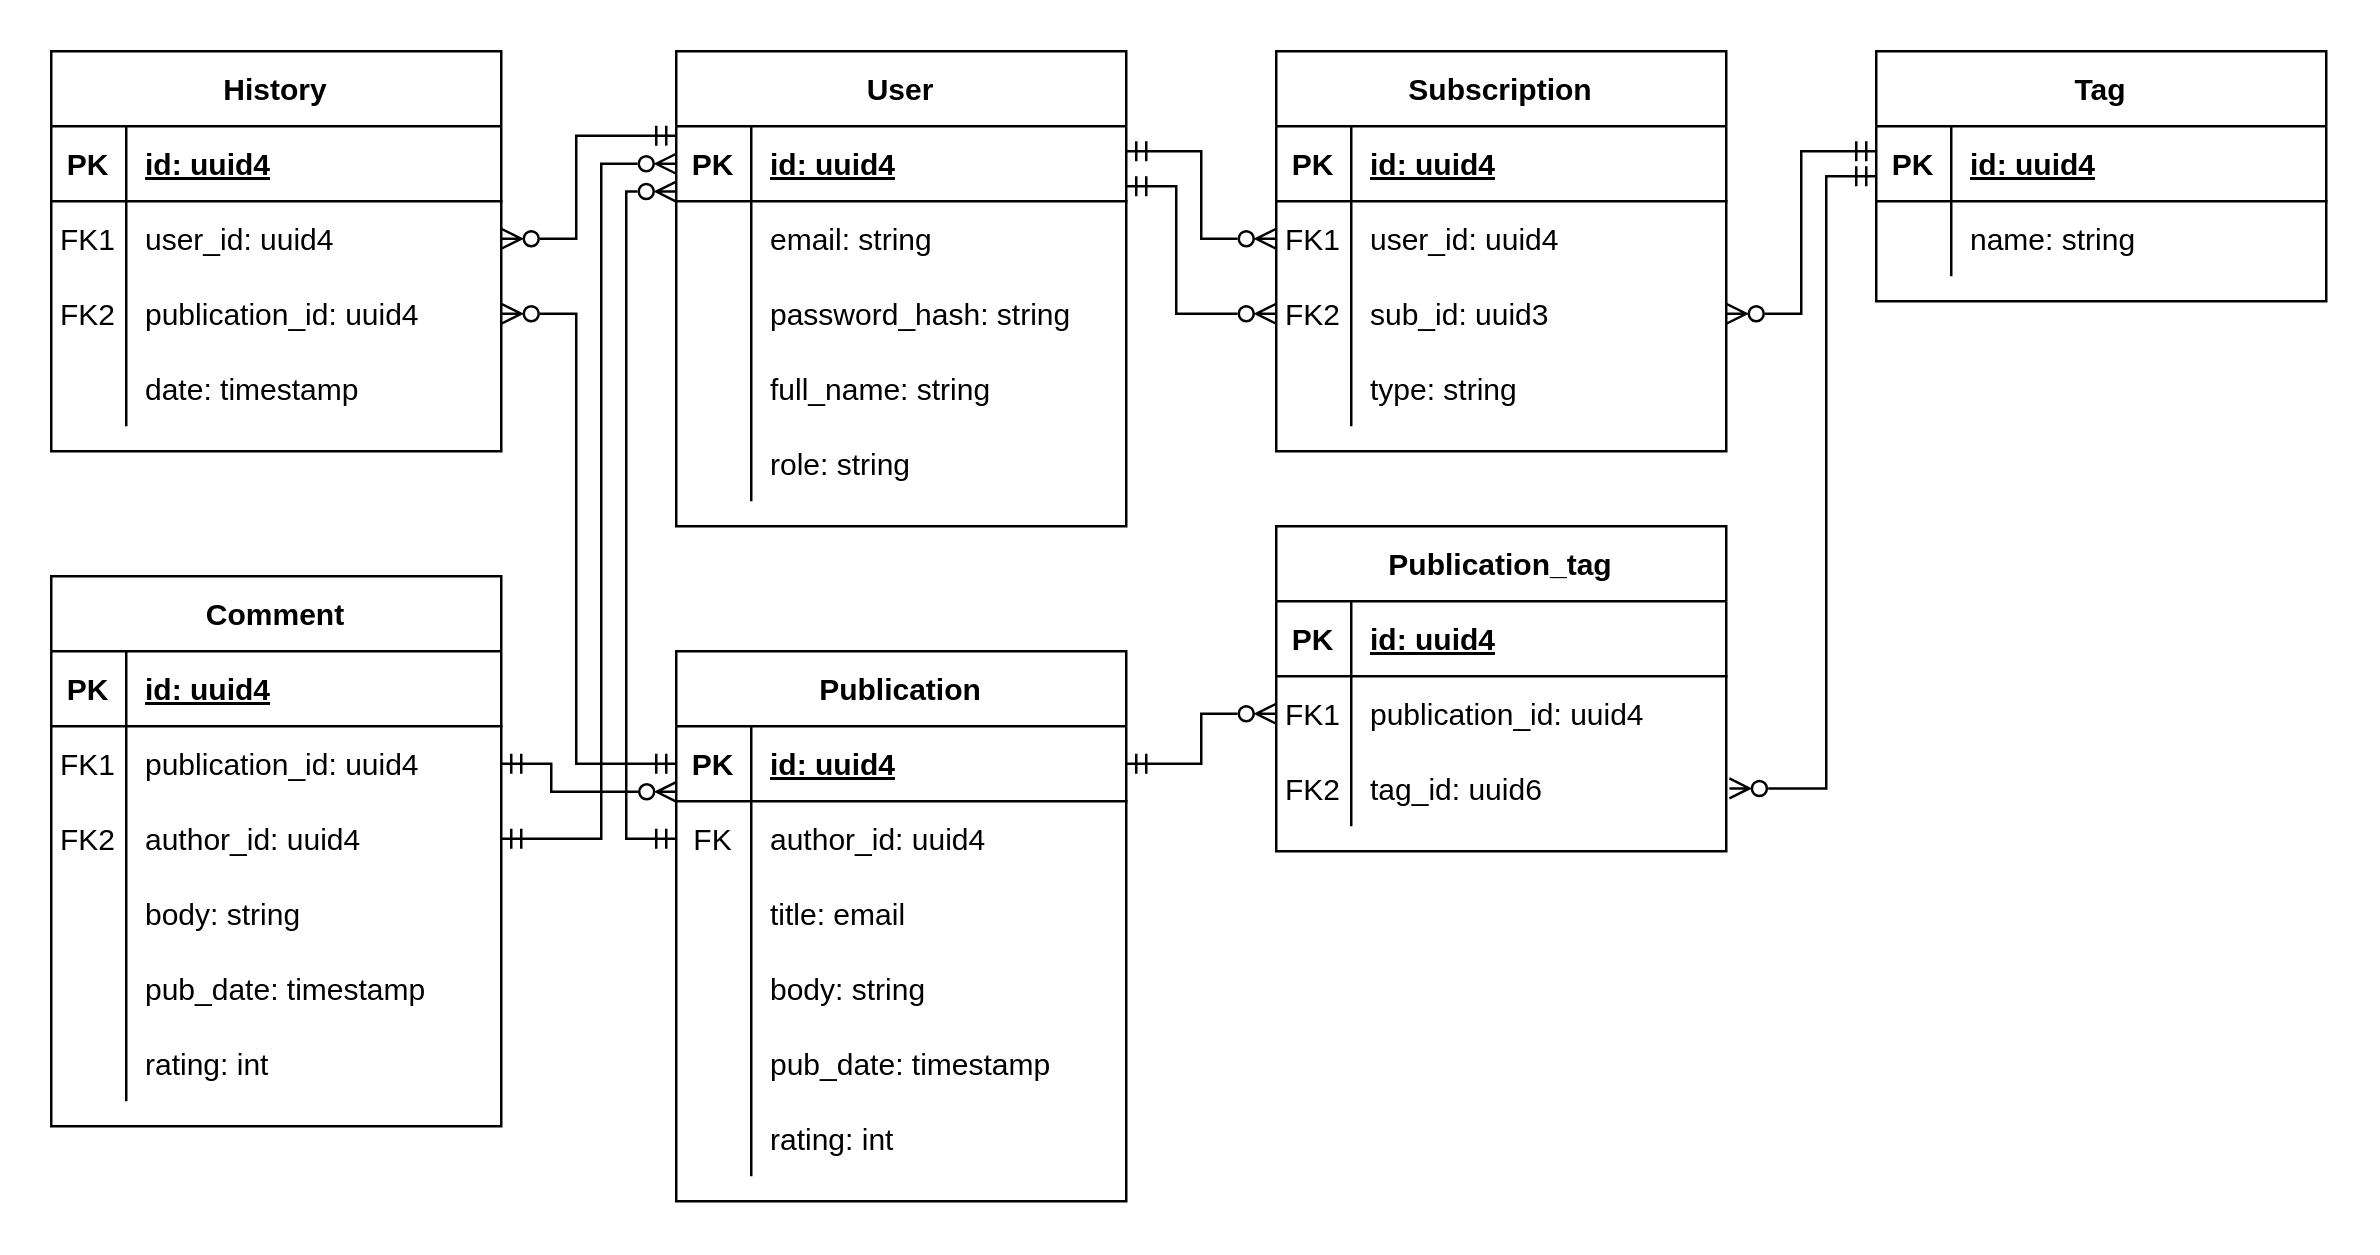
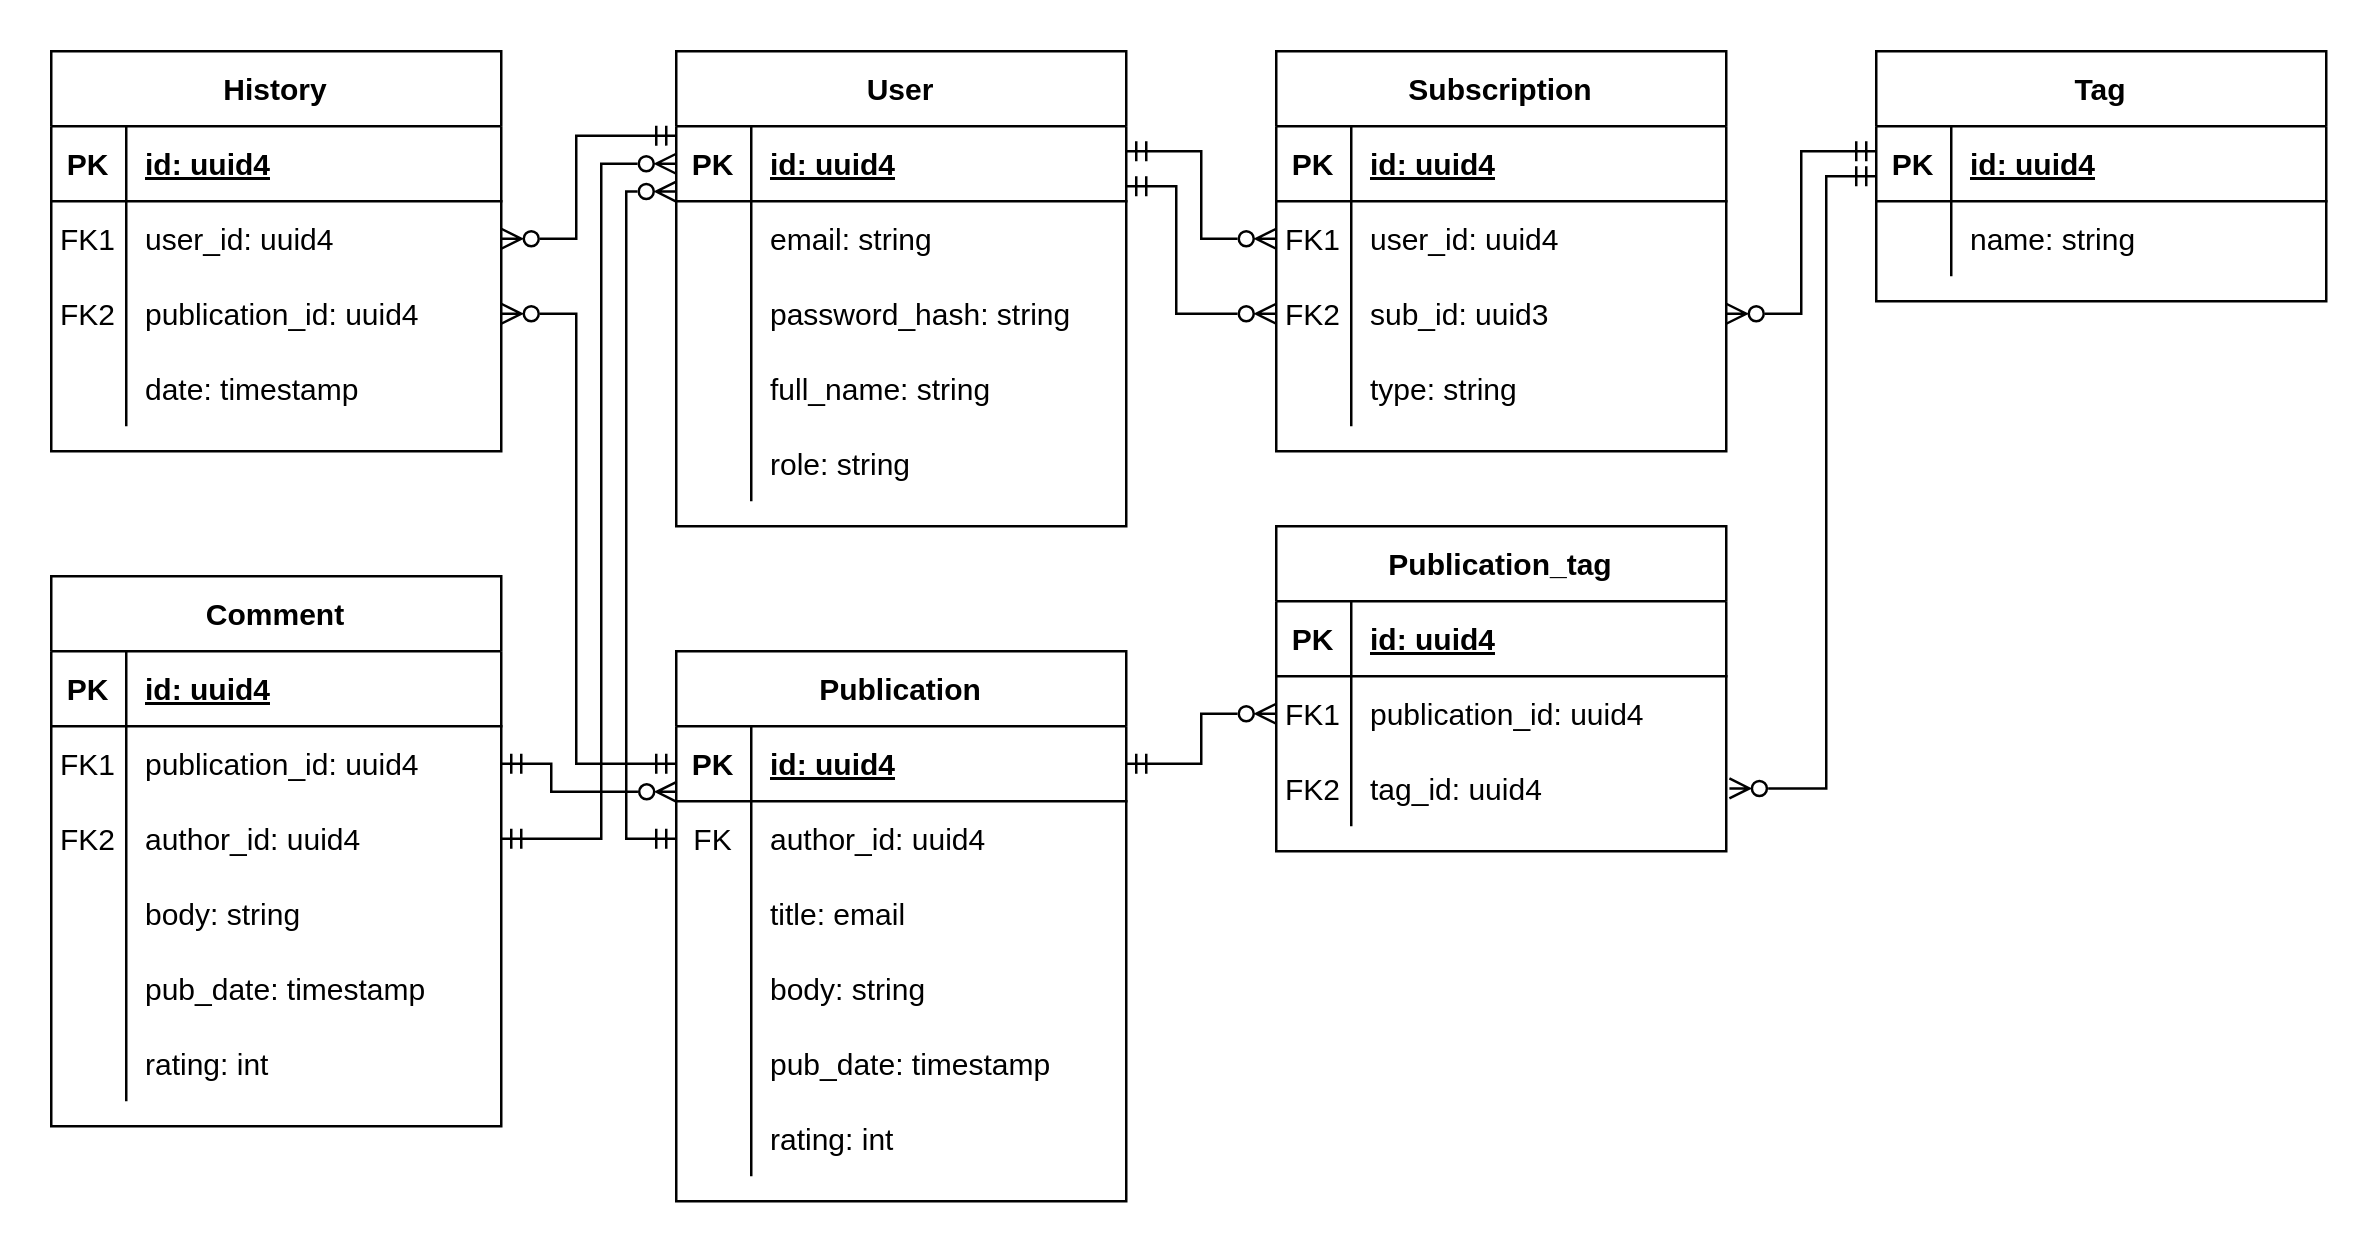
node "tag_id: uuid6": label "tag_id: uuid6" -> "tag_id: uuid4"
